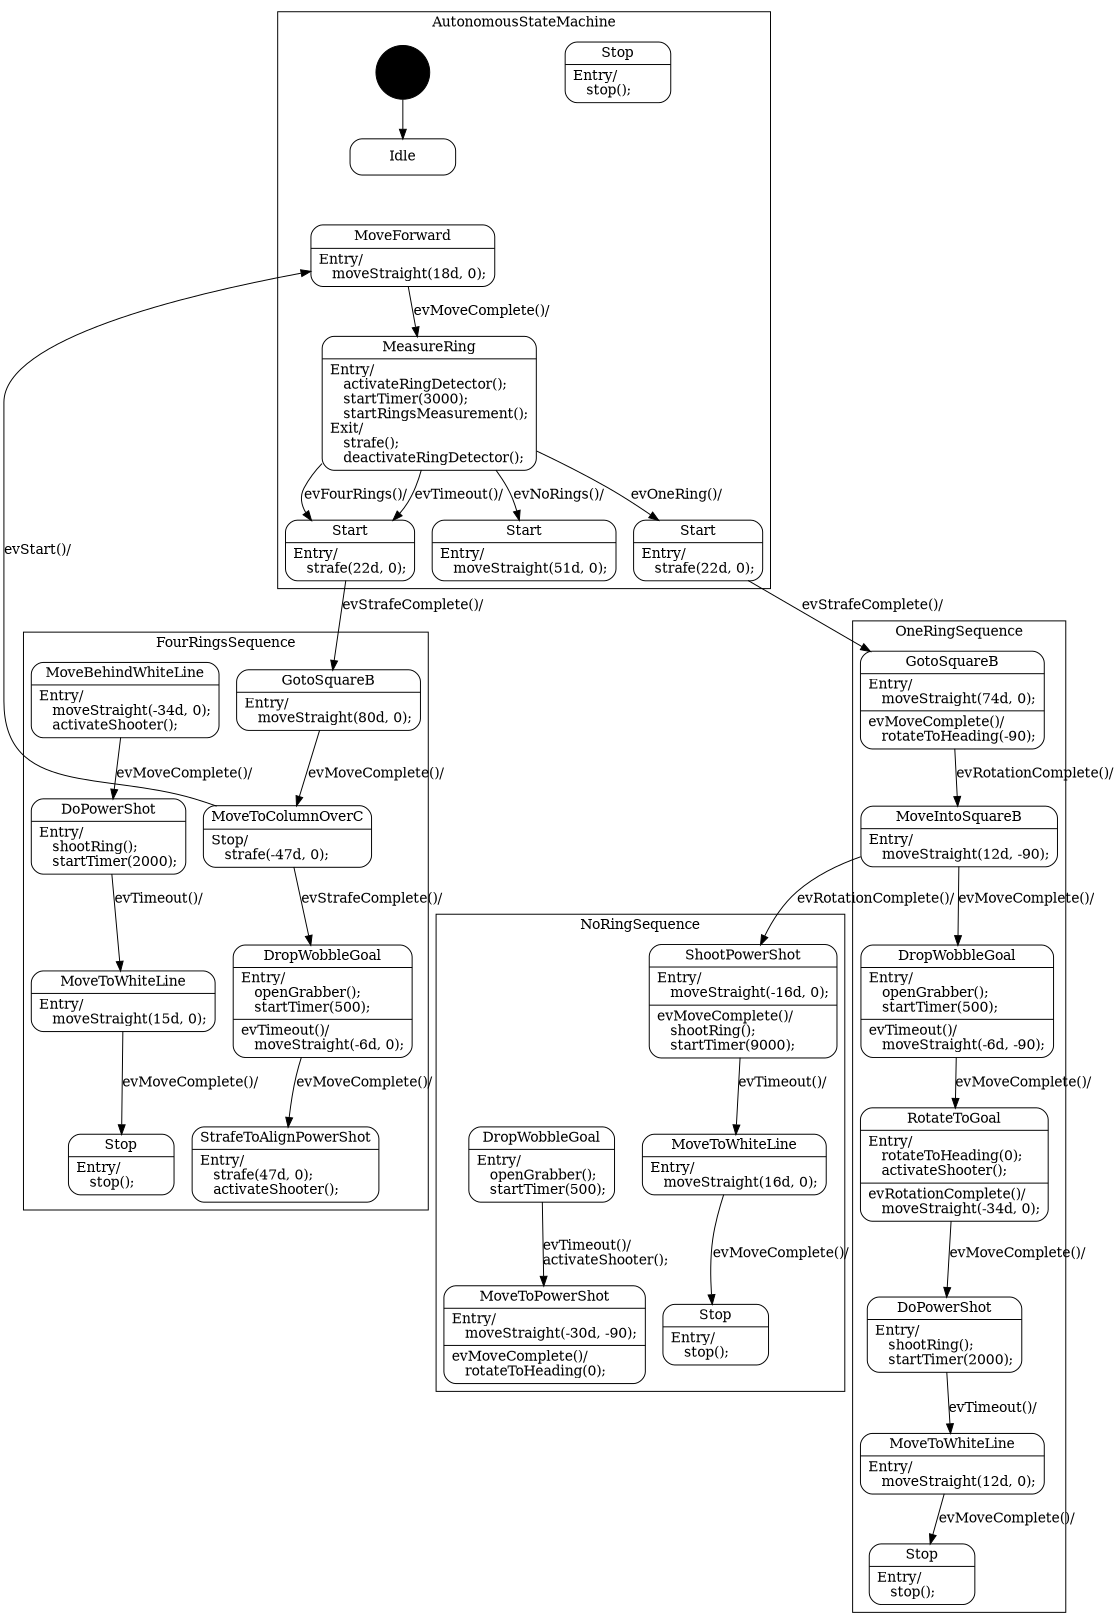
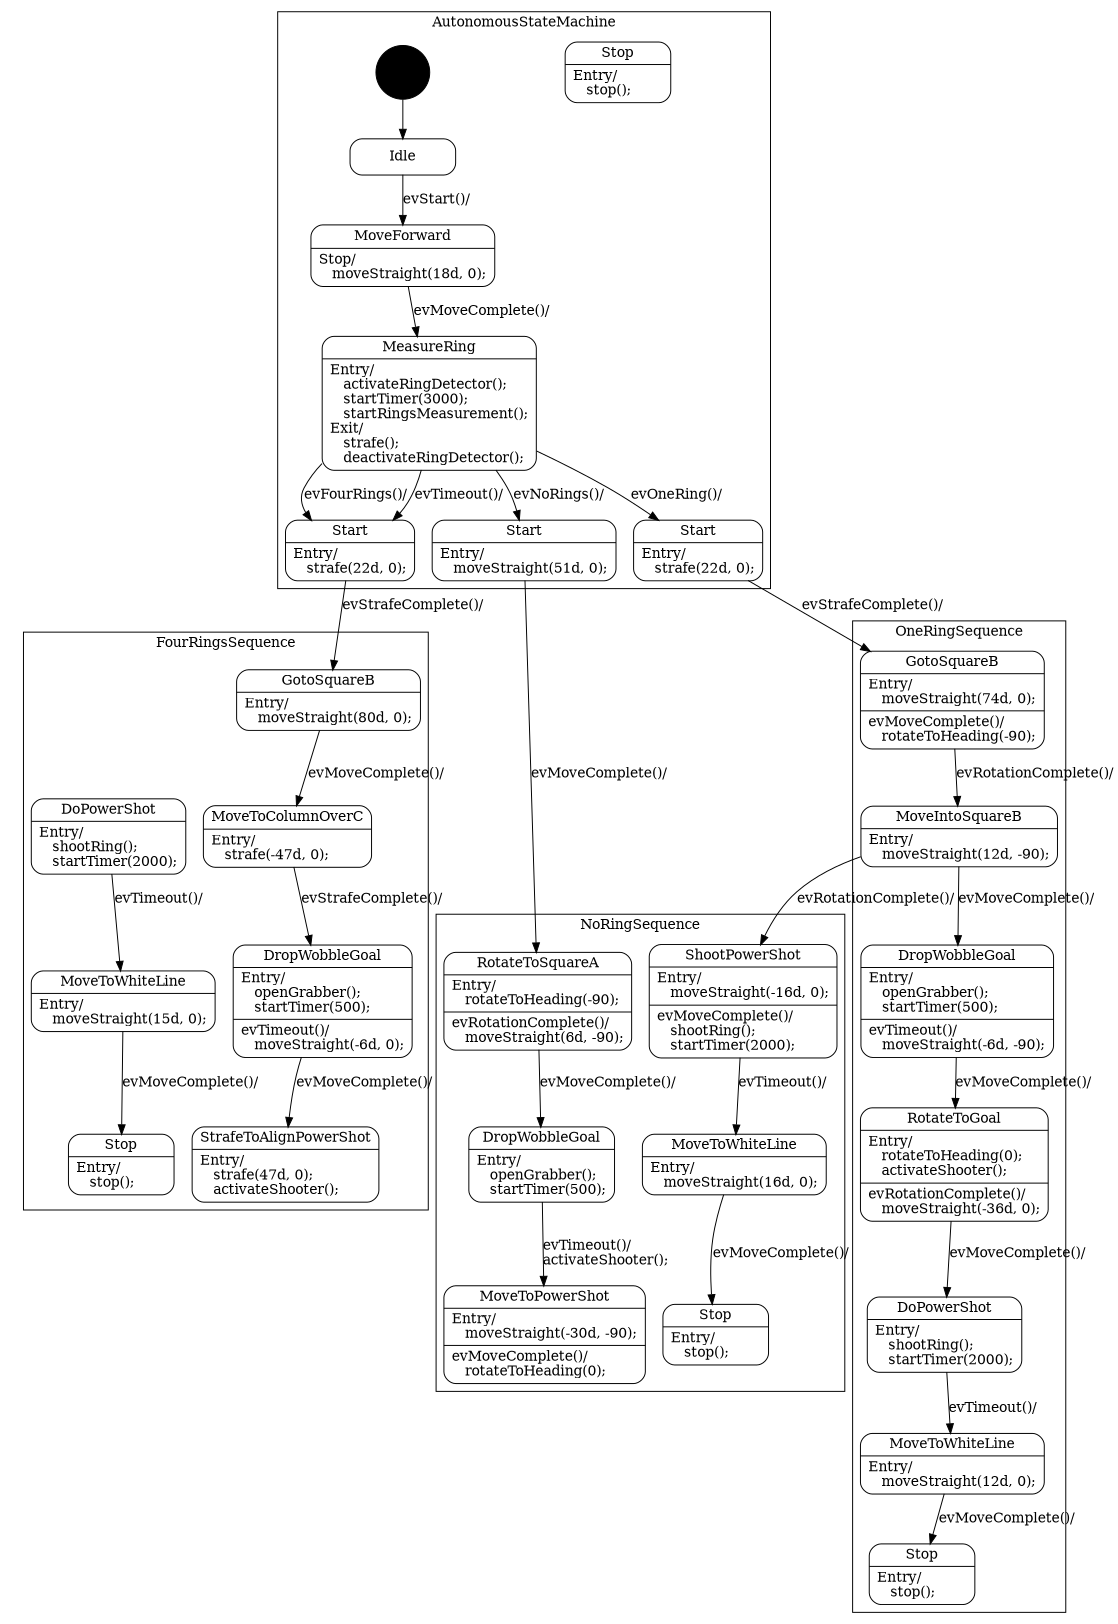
node "MoveForward": text "Entry/" -> "Stop/"
edge "MoveToColumnOverC" -> "MoveForward": now "Idle" -> "MoveForward"
node "MoveBehindWhiteLine": removed
node "MoveToColumnOverC": text "Stop/" -> "Entry/"
node "RotateToSquareA": added
node "ShootPowerShot": text "startTimer(9000);" -> "startTimer(2000);"
node "RotateToGoal": text "moveStraight(-34d, 0);" -> "moveStraight(-36d, 0);"
